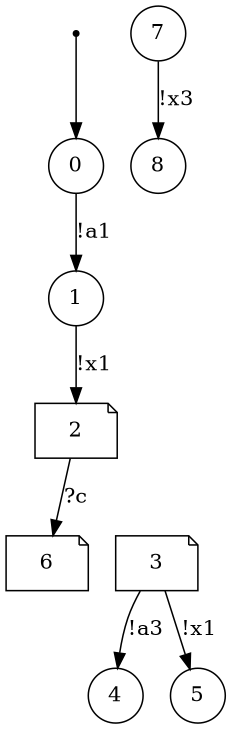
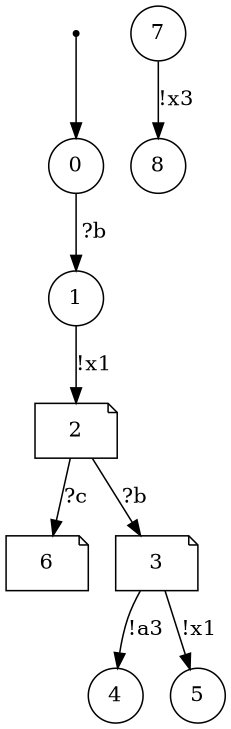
edge "0" -> "1": label "!a1" -> "?b"
edge "2" -> "3": added, label "?b"
